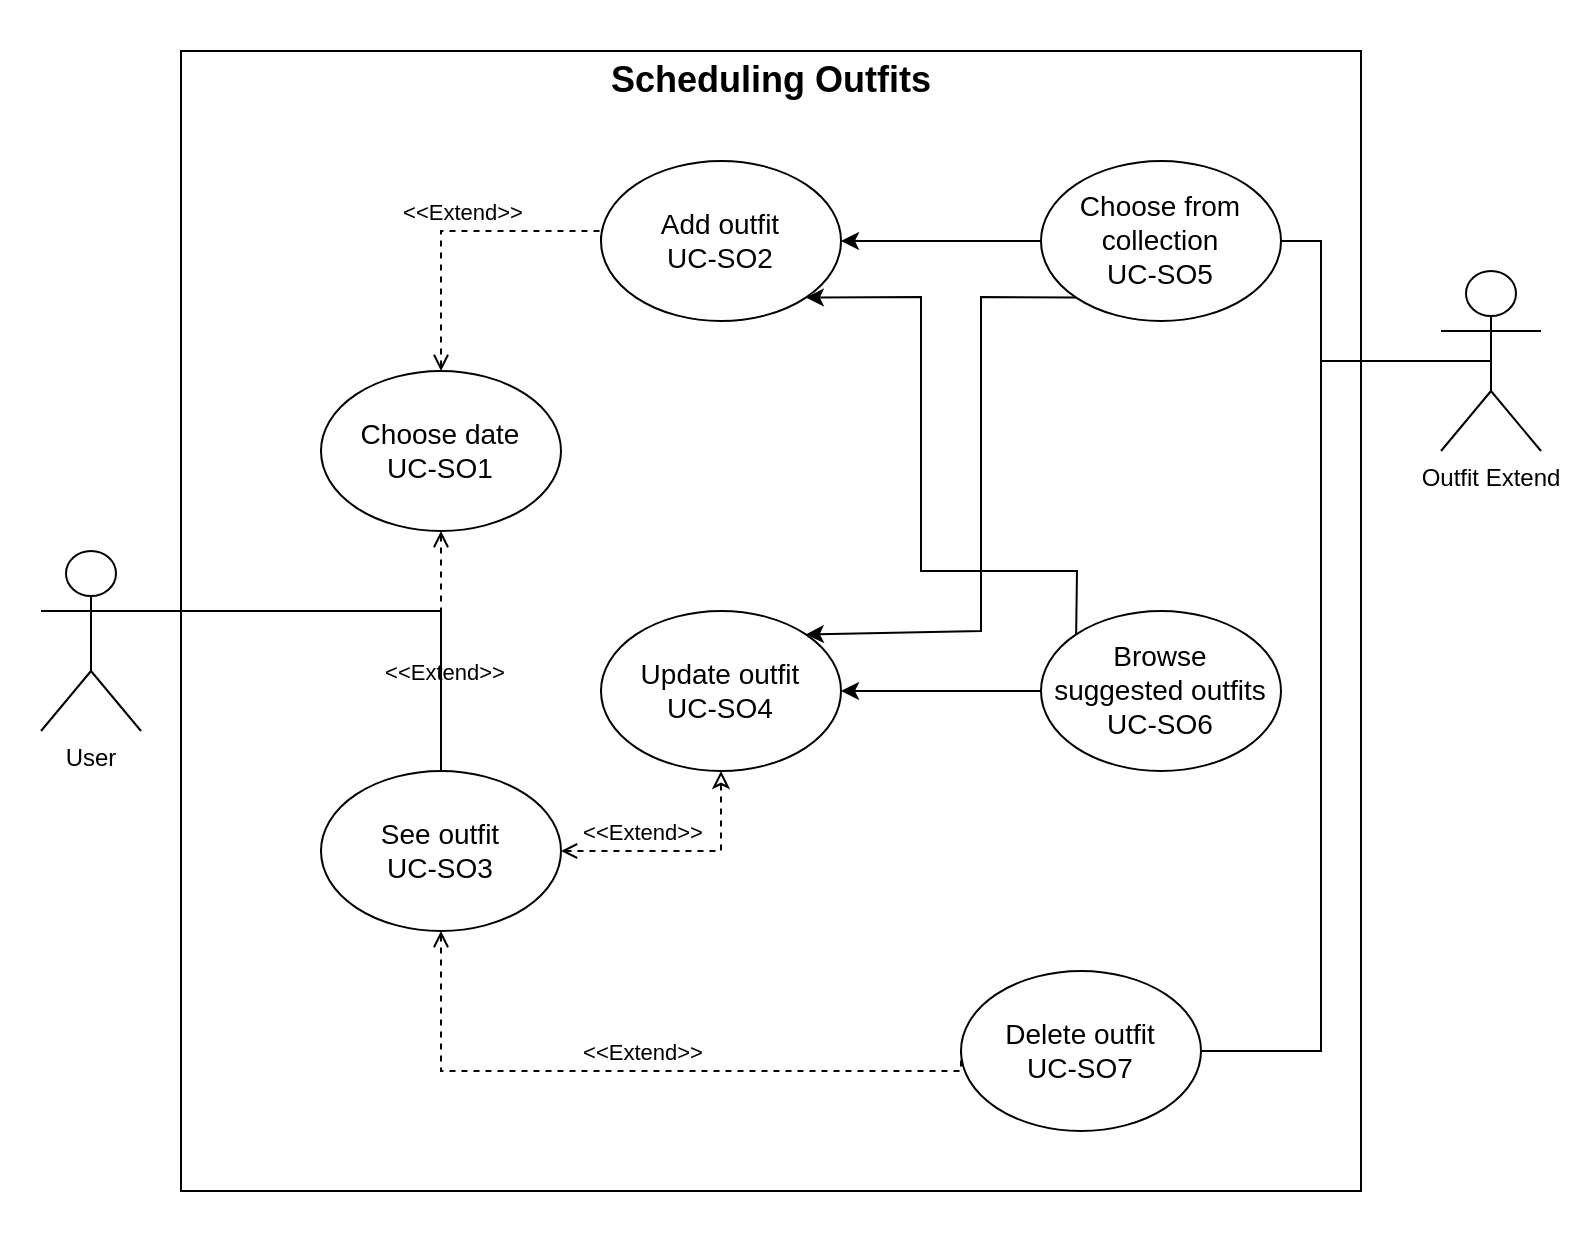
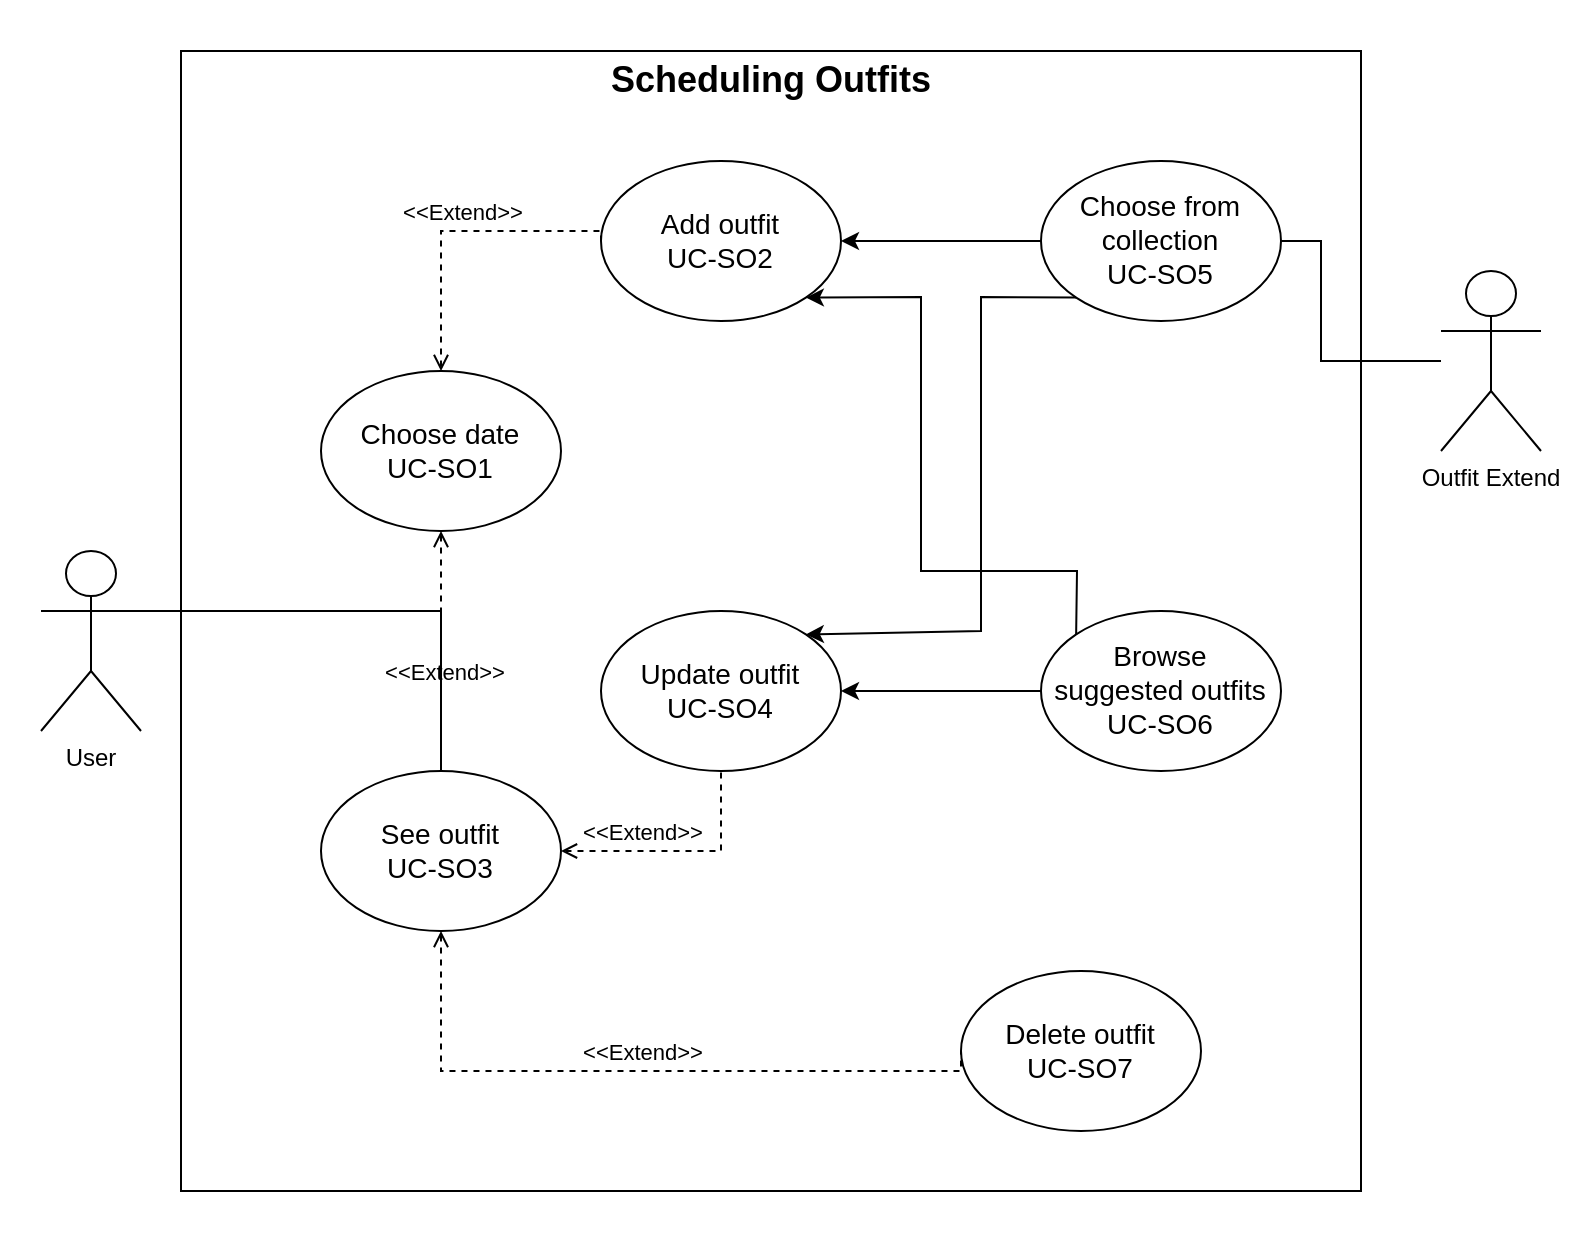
edge "Outfit Extend" -- "Delete outfit UC-SO7": removed
edge "Update outfit UC-SO4" -- "See outfit UC-SO3": arrowhead classic -> none
